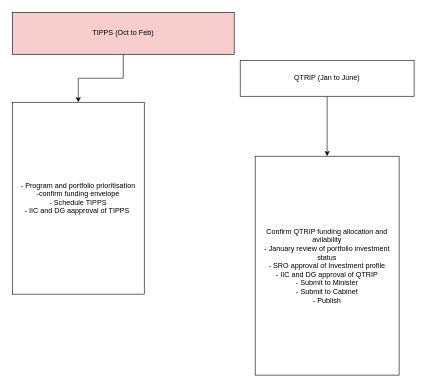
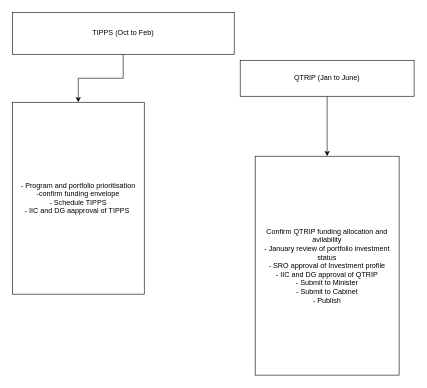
node "TIPPS (Oct to Feb)": fillcolor #f8cecc -> #ffffff
